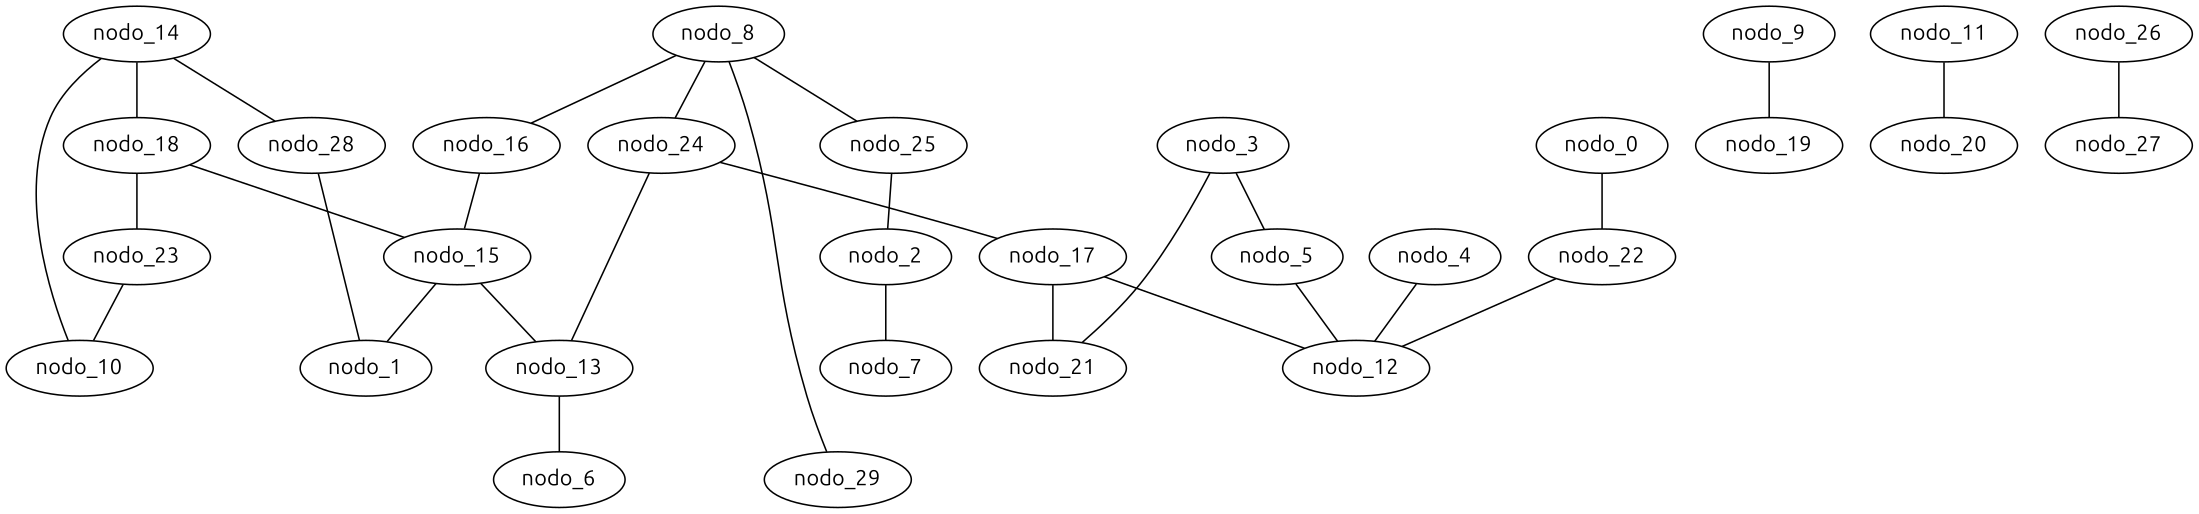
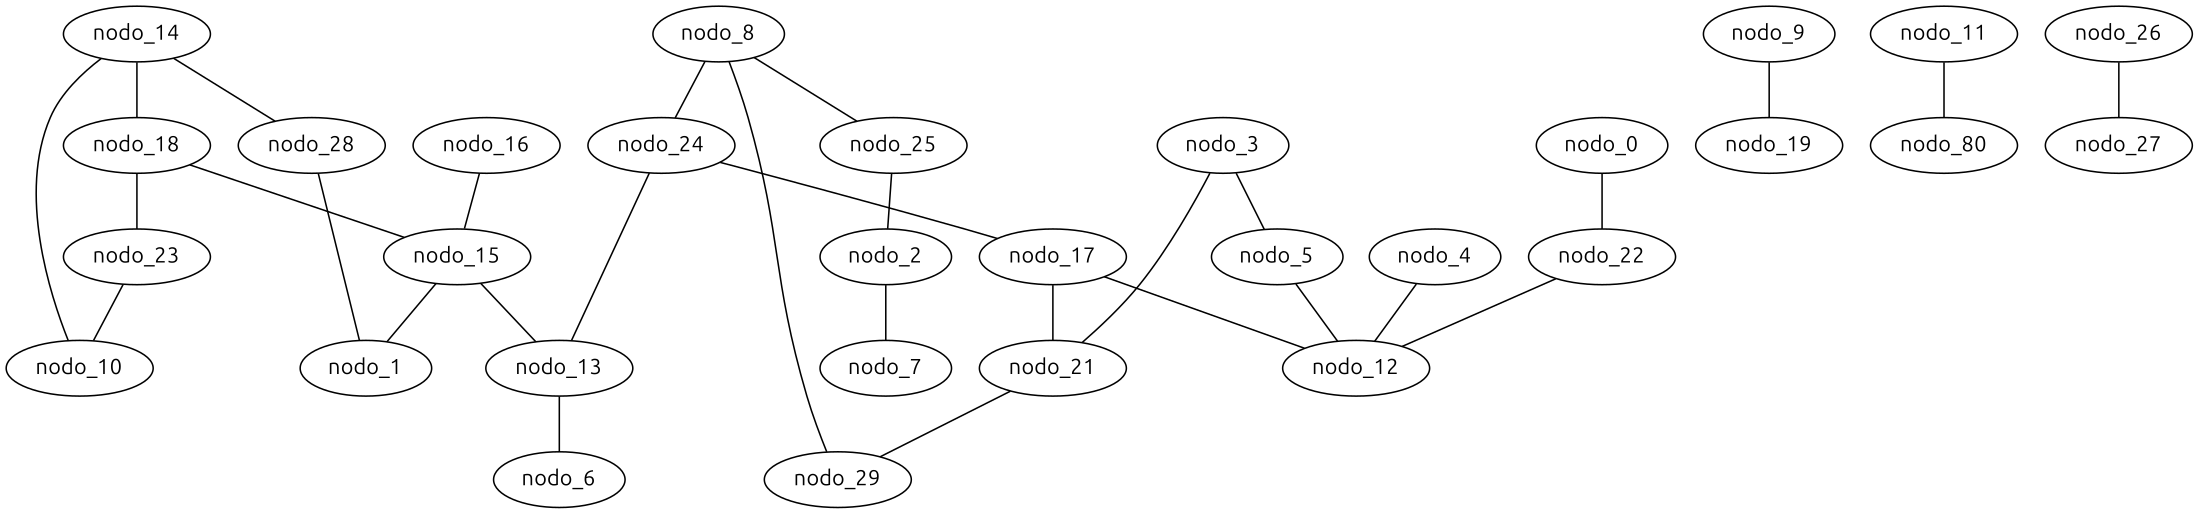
edge "nodo_8" -- "nodo_16": removed
node "nodo_20": label "nodo_20" -> "nodo_80"
edge "nodo_21" -- "nodo_29": added
